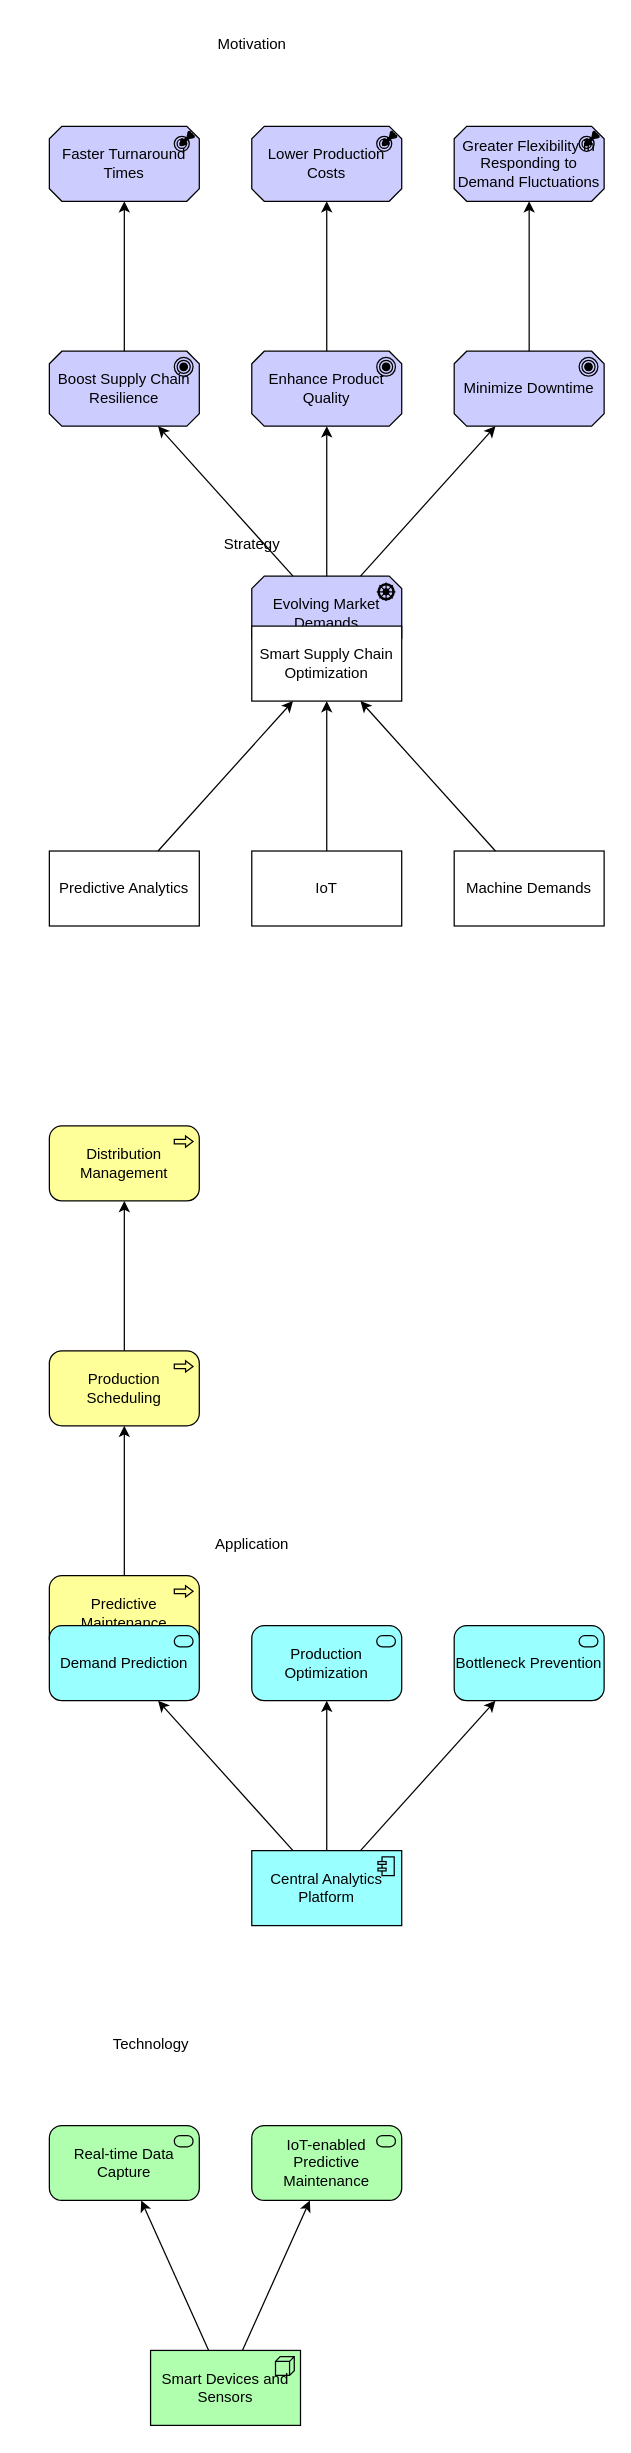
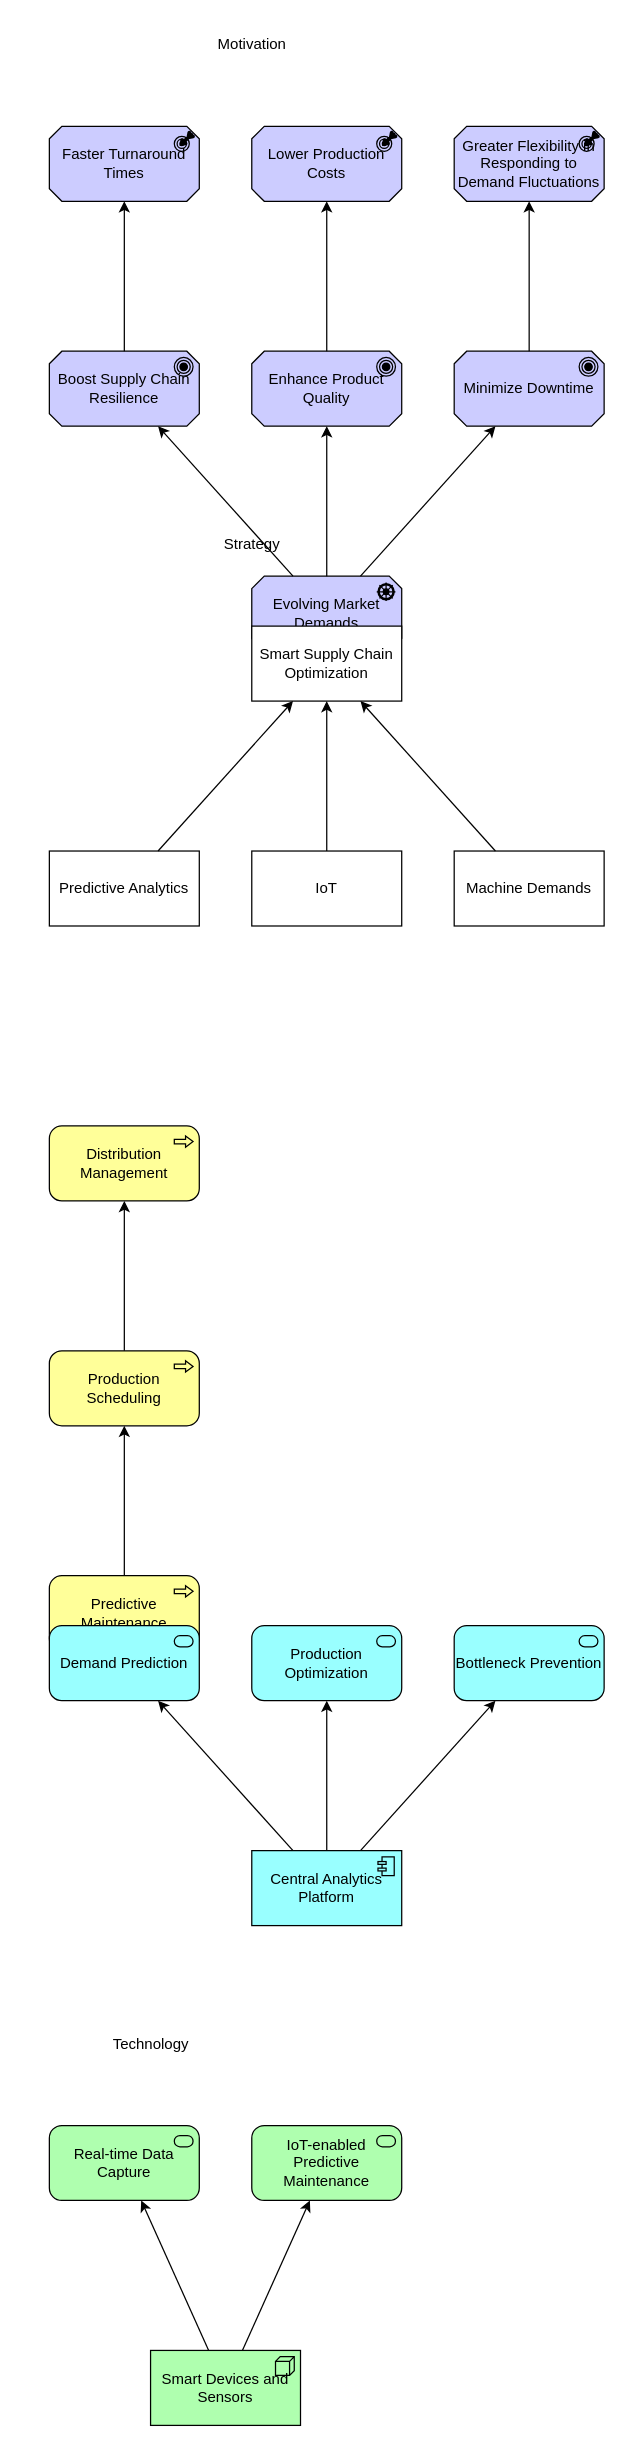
node "Application": removed
